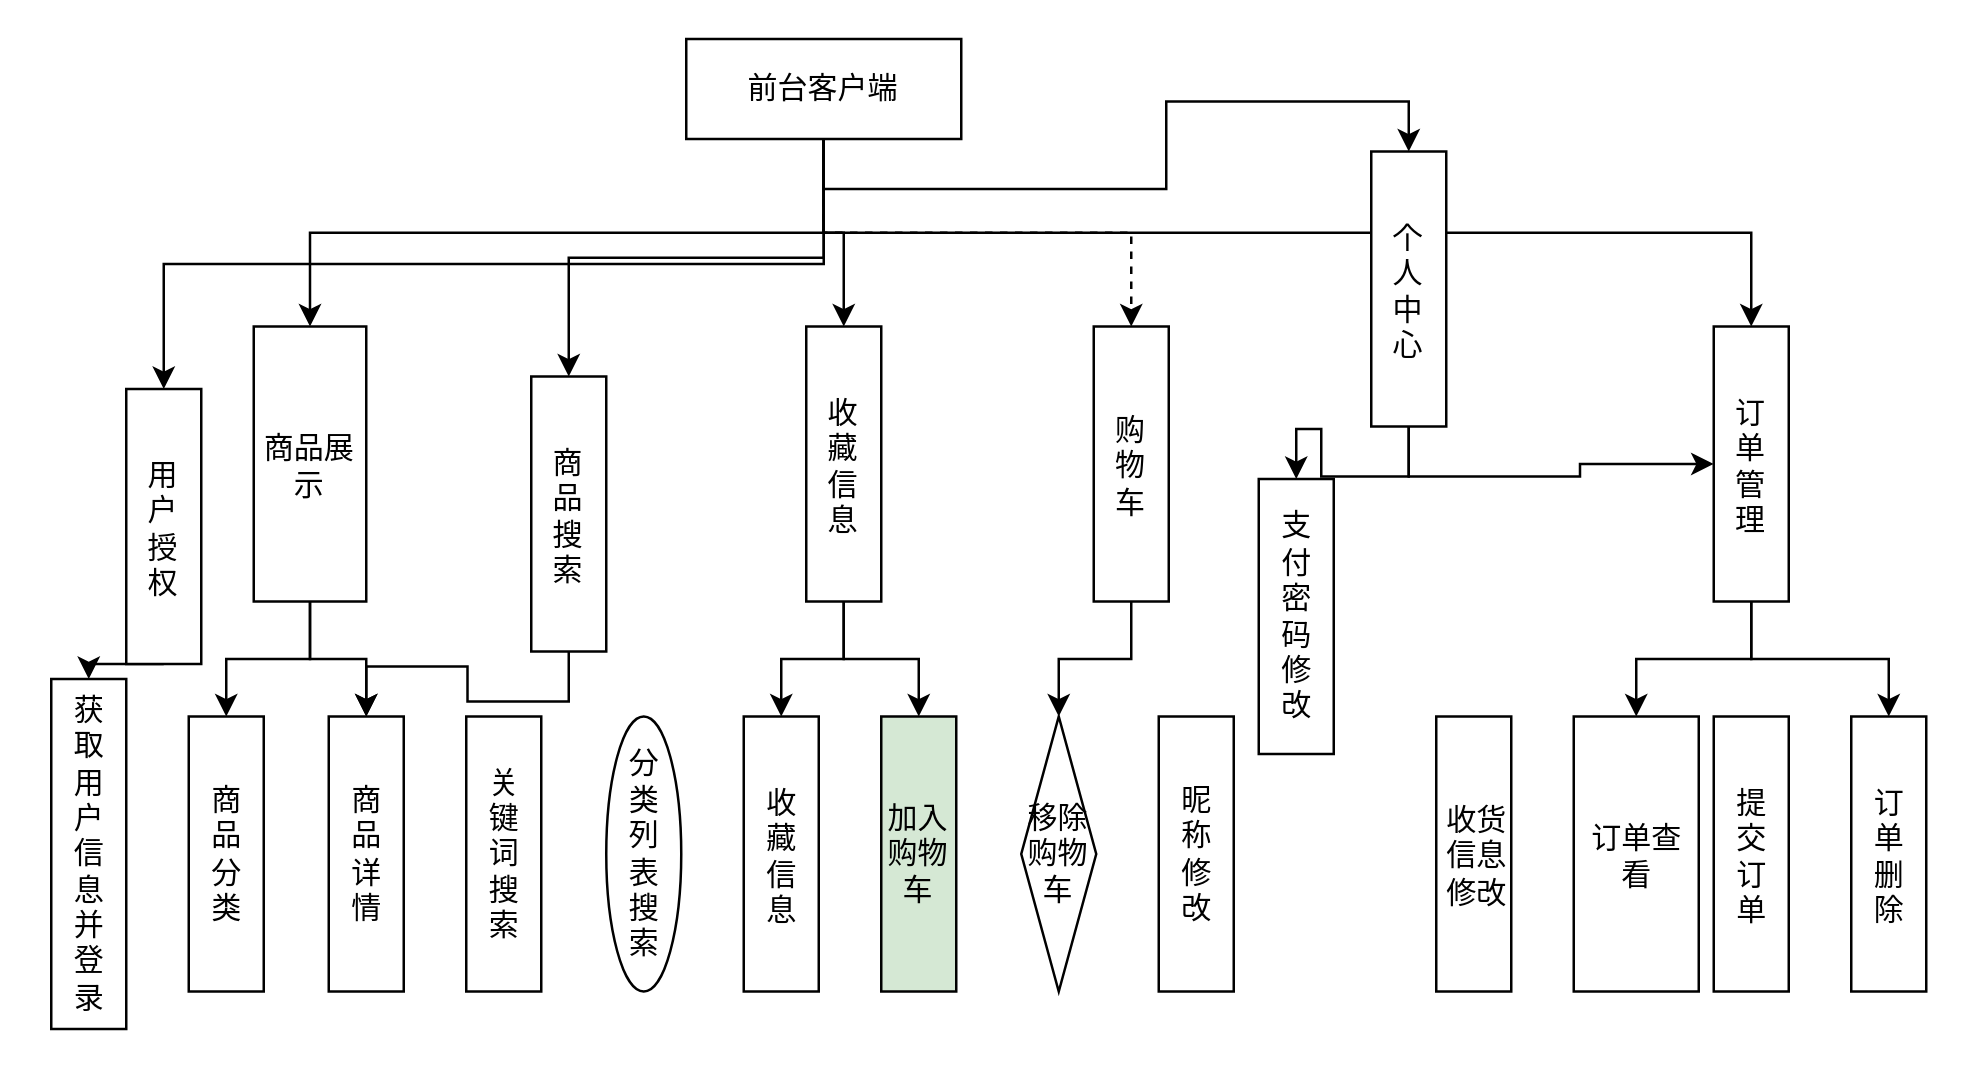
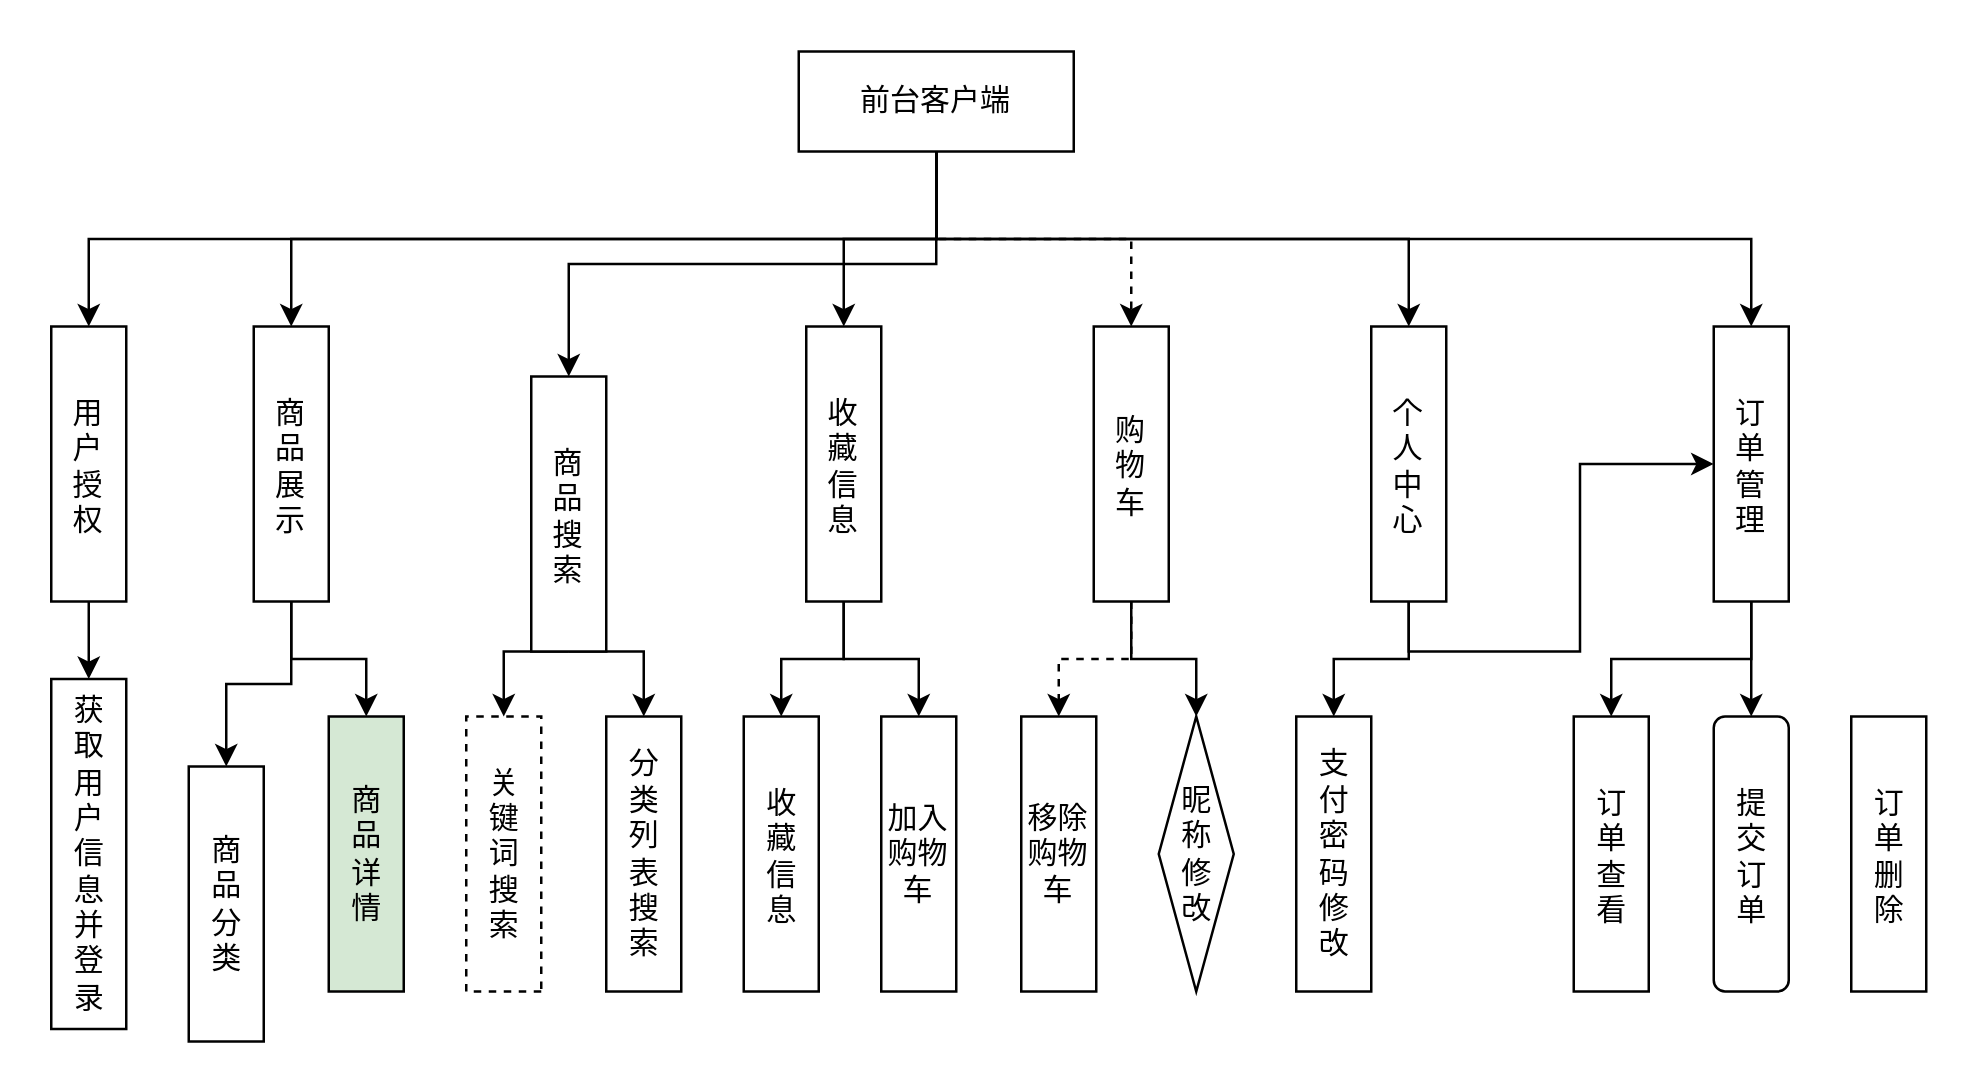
node "前台客户端": moved (824, 89) -> (936, 101)
node "个人中心": moved (1409, 289) -> (1409, 464)
node "商品展示": size 113x275 -> 75x275
node "用户授权": moved (164, 526) -> (89, 464)
node "支付密码修改": moved (1296, 616) -> (1334, 854)
edge "购物车" -> "移除购物车": style solid -> dashed
edge "购物车" -> "昵称修改": added
edge "订单管理" -> "订单删除": removed
edge "商品搜索" -> "关键词搜索": added
edge "订单管理" -> "提交订单": added
edge "商品搜索" -> "商品详情": now "商品搜索" -> "分类列表搜索"
node "商品分类": moved (226, 854) -> (226, 904)
node "商品详情": fillcolor #ffffff -> #d5e8d4
node "关键词搜索": style solid -> dashed
node "分类列表搜索": shape ellipse -> rectangle
node "加入购物车": fillcolor #d5e8d4 -> #ffffff
node "移除购物车": shape diamond -> rectangle
node "昵称修改": shape rectangle -> diamond
node "收货信息修改": removed
node "订单查看": size 125x275 -> 75x275
node "提交订单": shape rectangle -> rounded rectangle
